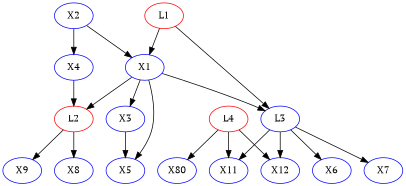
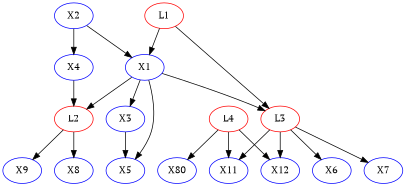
node "L3": color blue -> red
